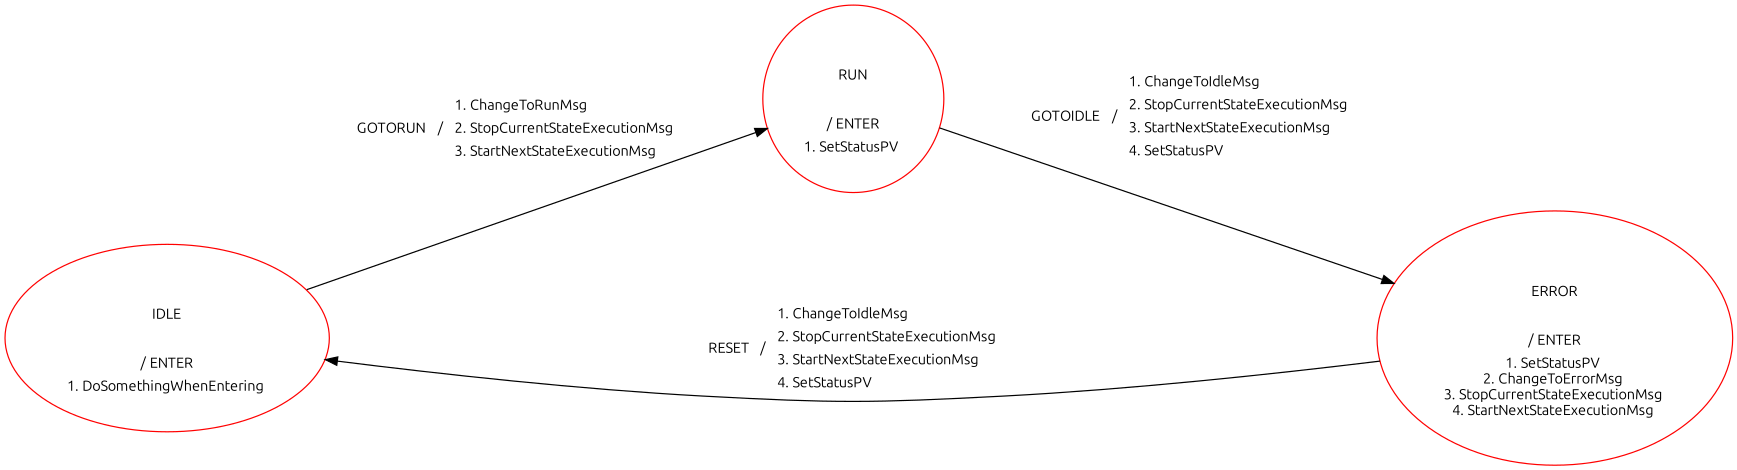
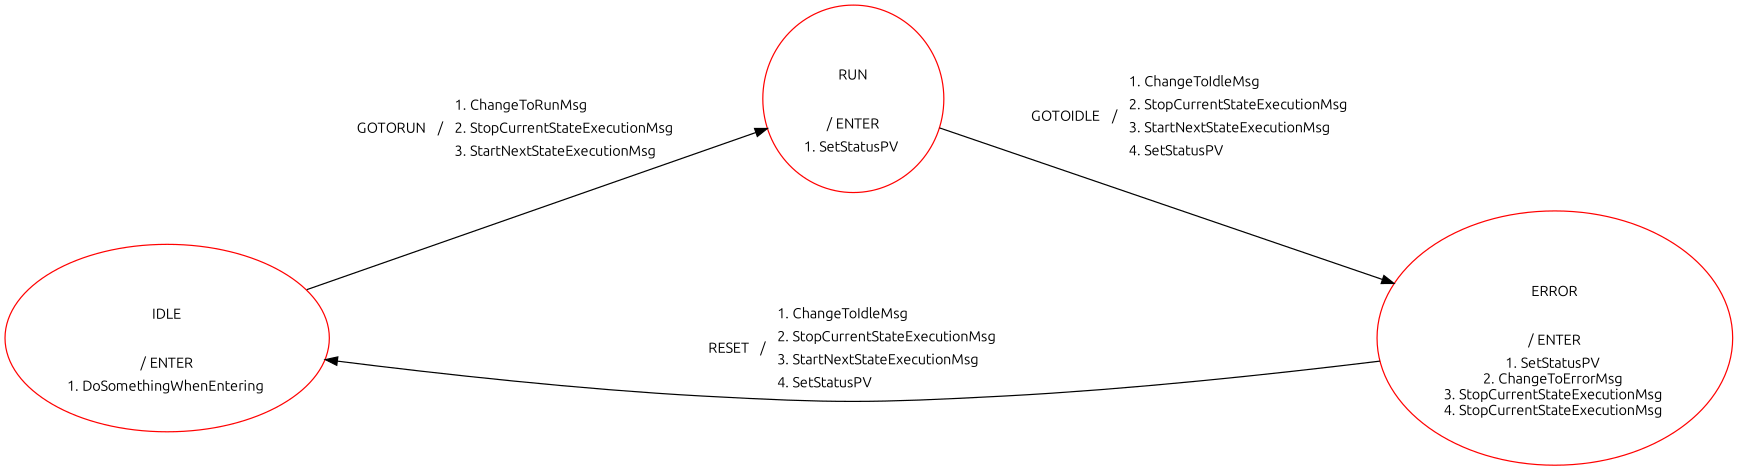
node "ERROR": text "4. StartNextStateExecutionMsg" -> "4. StopCurrentStateExecutionMsg"
